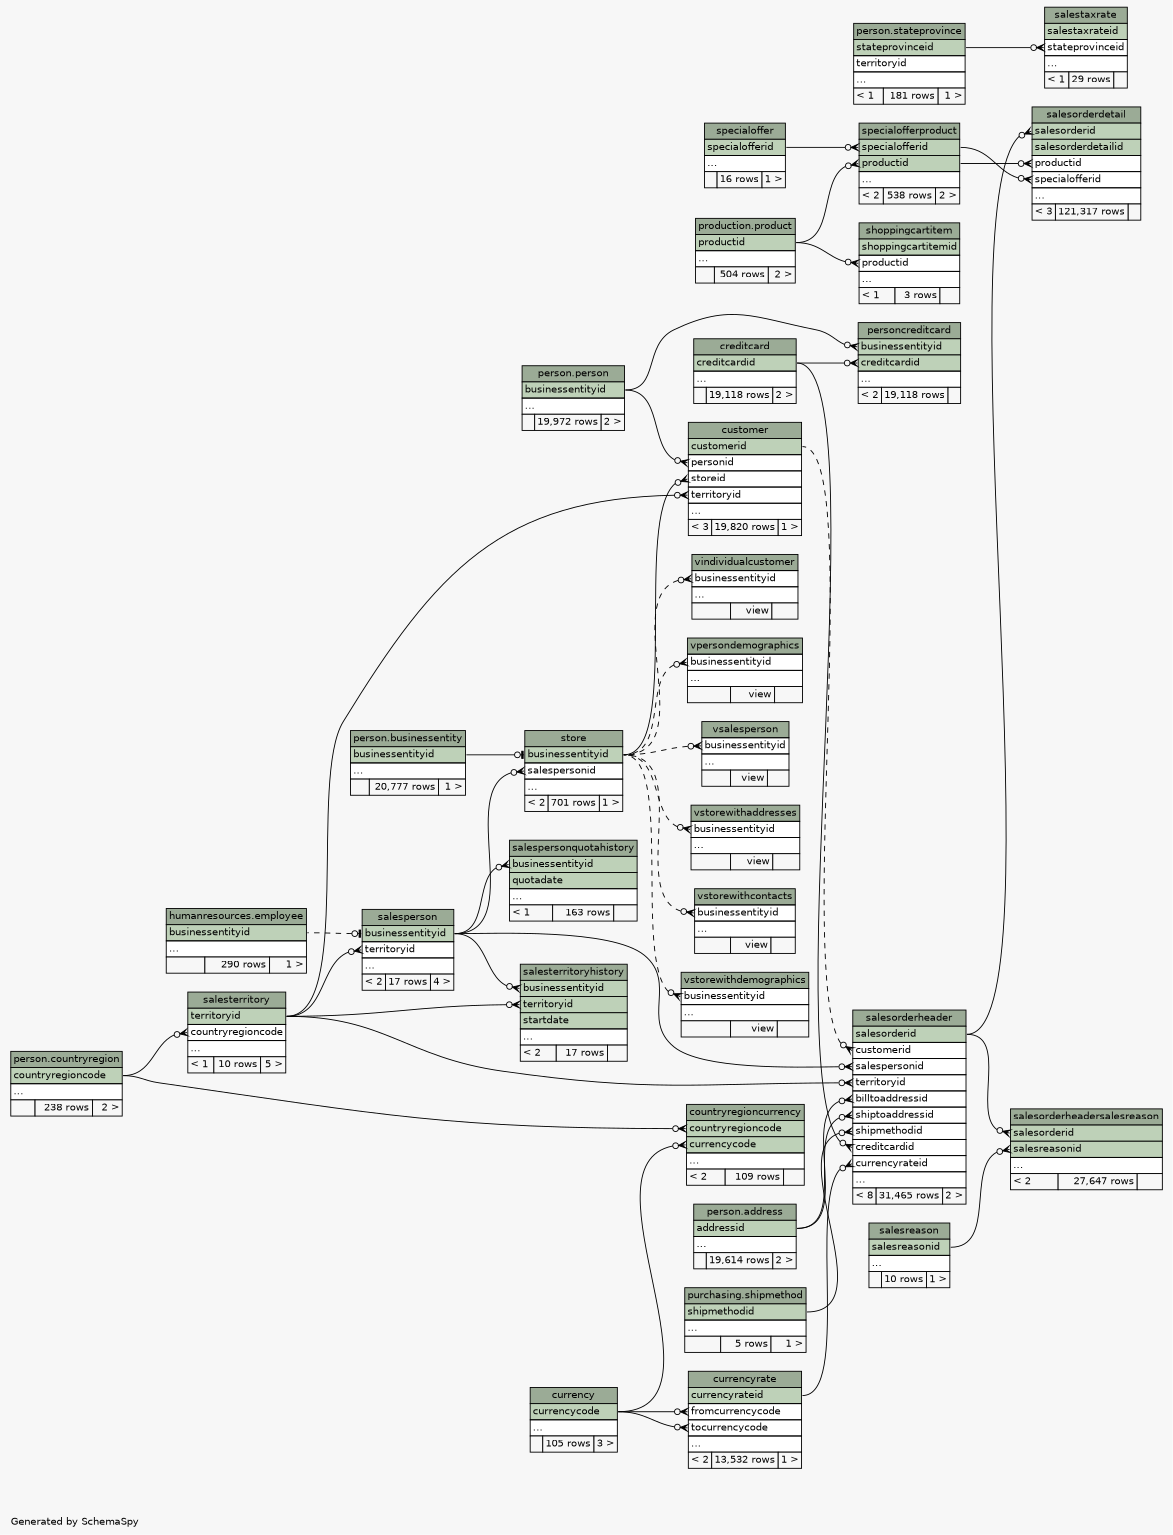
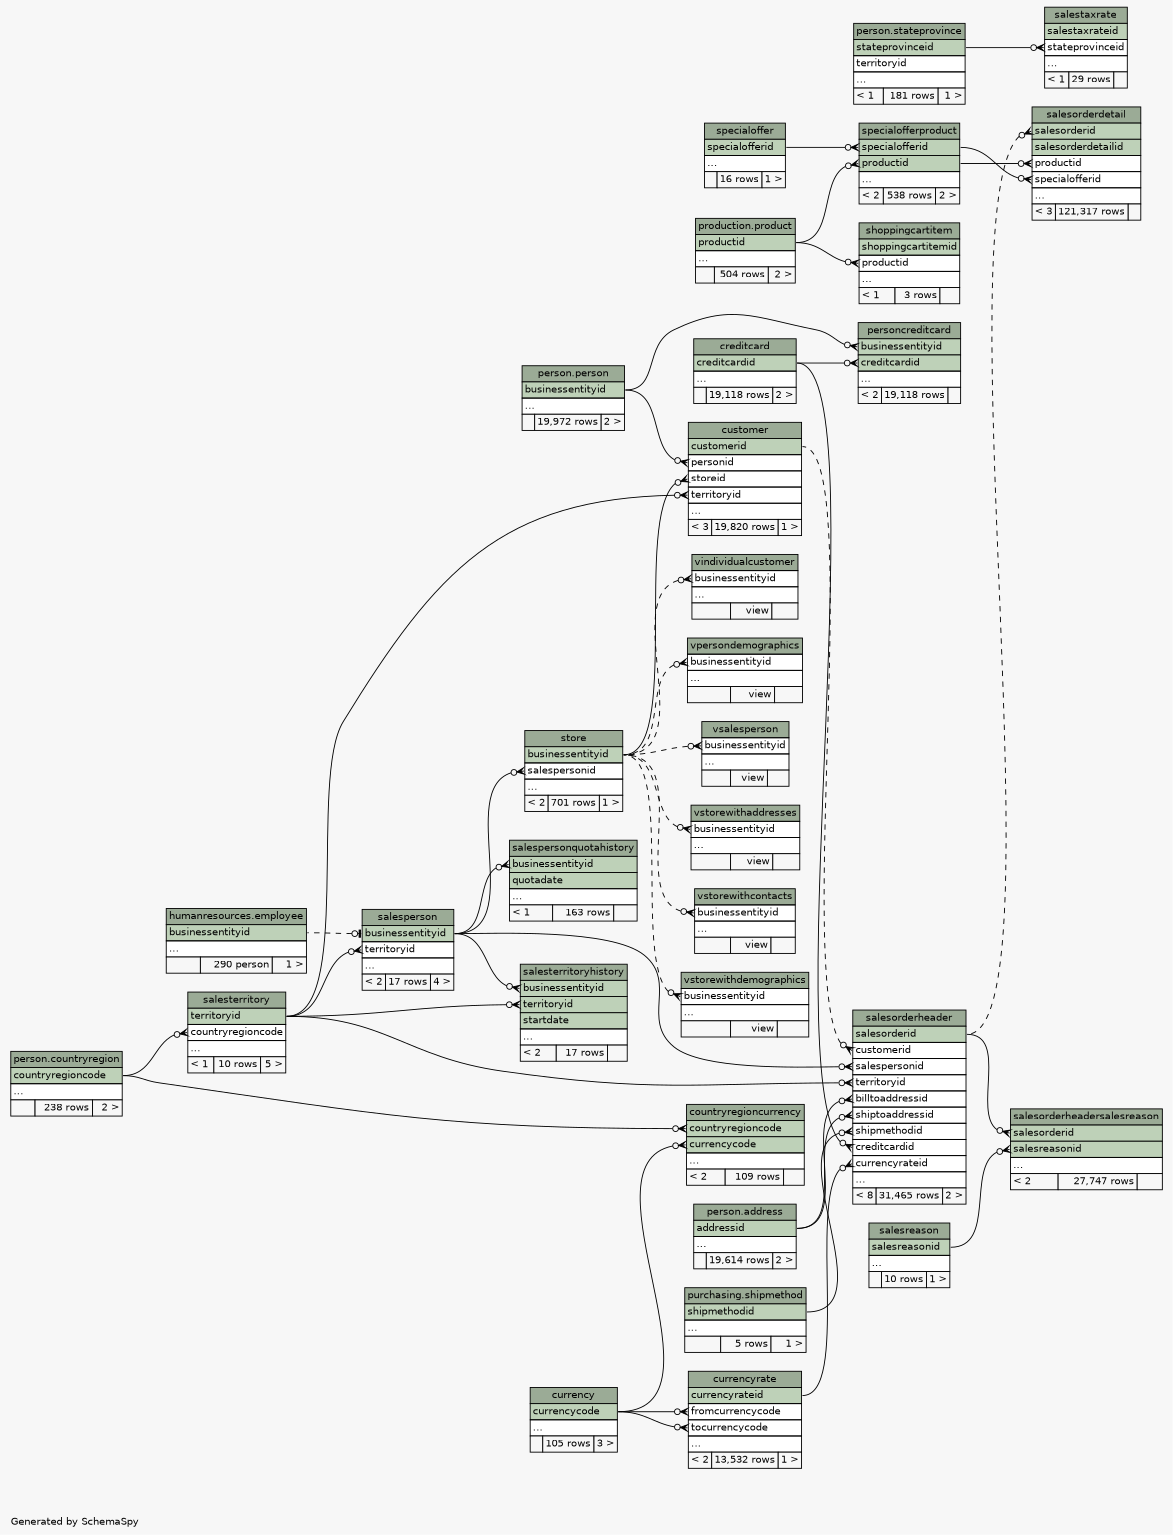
edge "salesorderheader" -> "salesorderdetail": style solid -> dashed
node "person.businessentity": removed
node "humanresources.employee": text "290 rows" -> "290 person"
node "salesorderheadersalesreason": text "27,647 rows" -> "27,747 rows"
